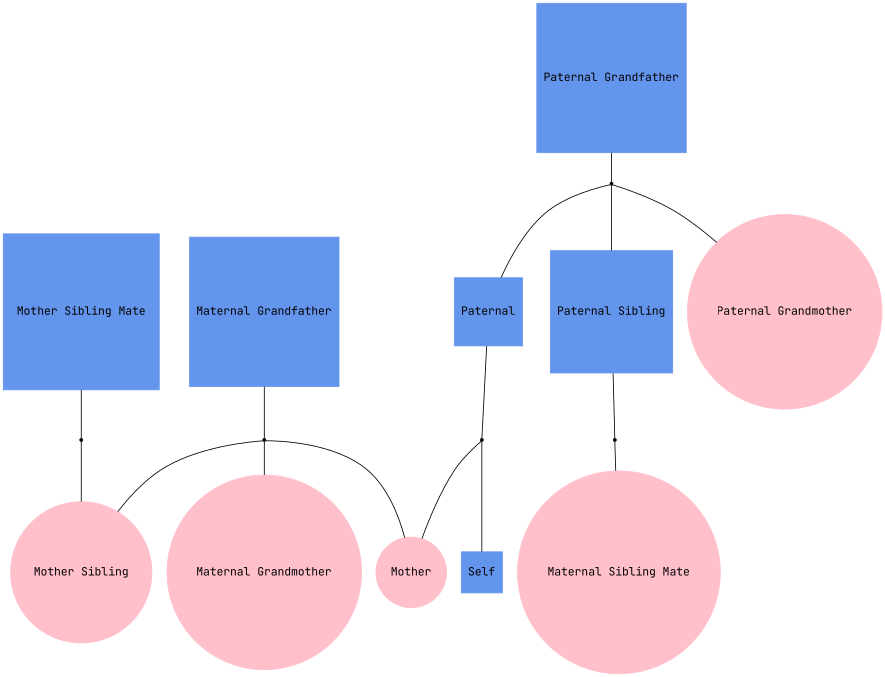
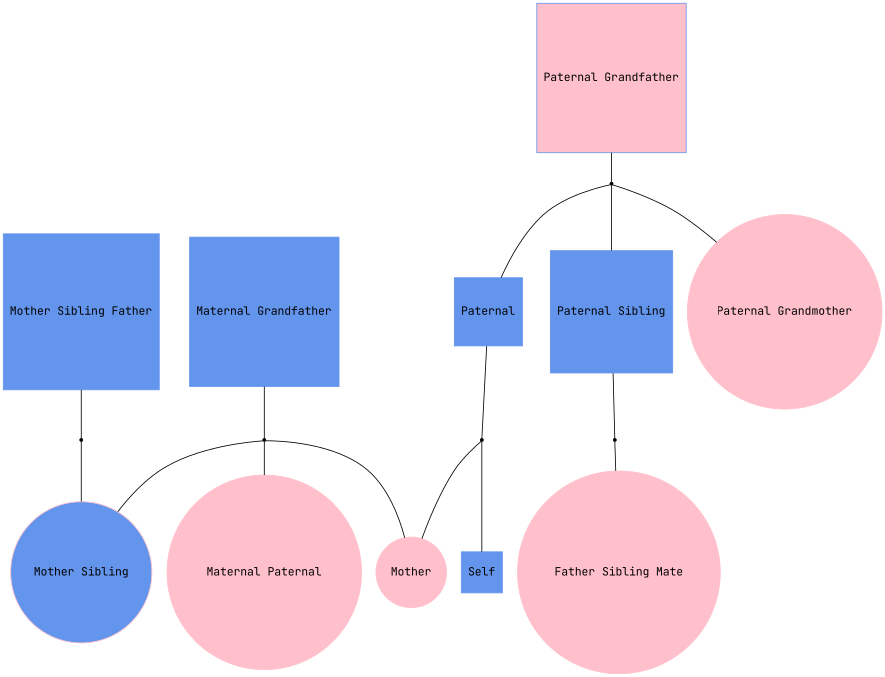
node "Paternal Grandfather": fillcolor cornflowerblue -> pink
node "Mother Sibling Mate": label "Mother Sibling Mate" -> "Mother Sibling Father"
node "Mother Sibling": fillcolor pink -> cornflowerblue
node "Maternal Grandmother": label "Maternal Grandmother" -> "Maternal Paternal"
node "Maternal Sibling Mate": label "Maternal Sibling Mate" -> "Father Sibling Mate"
